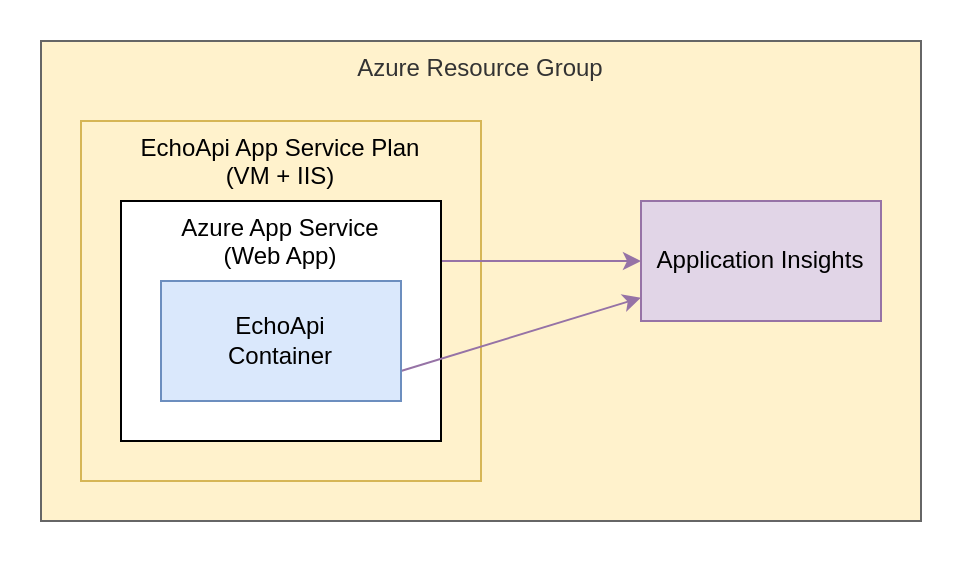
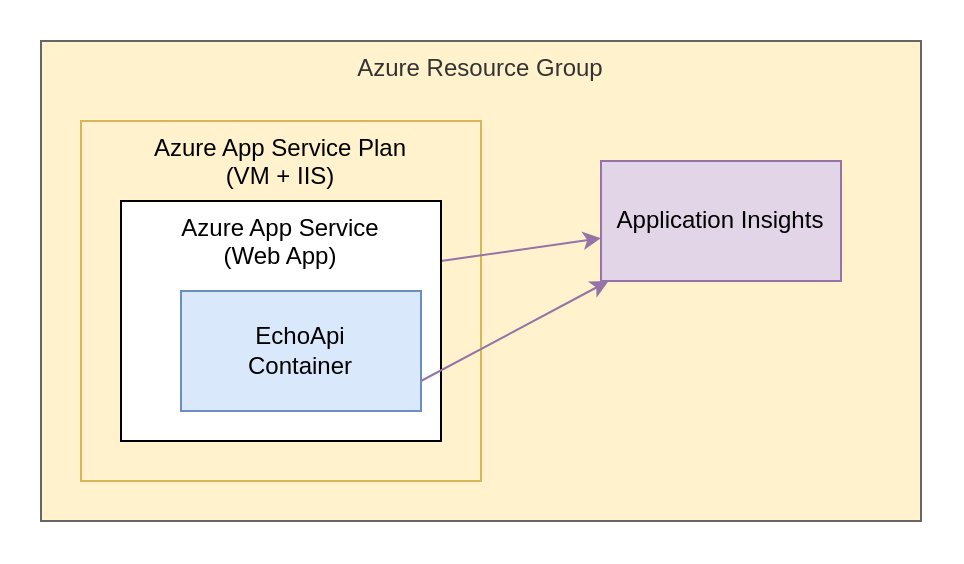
node "EchoApi App Service Plan (VM + IIS)": label "EchoApi App Service Plan (VM + IIS)" -> "Azure App Service Plan (VM + IIS)"
node "Application Insights": moved (761, 261) -> (721, 221)
node "EchoApi Container": moved (281, 341) -> (301, 351)
